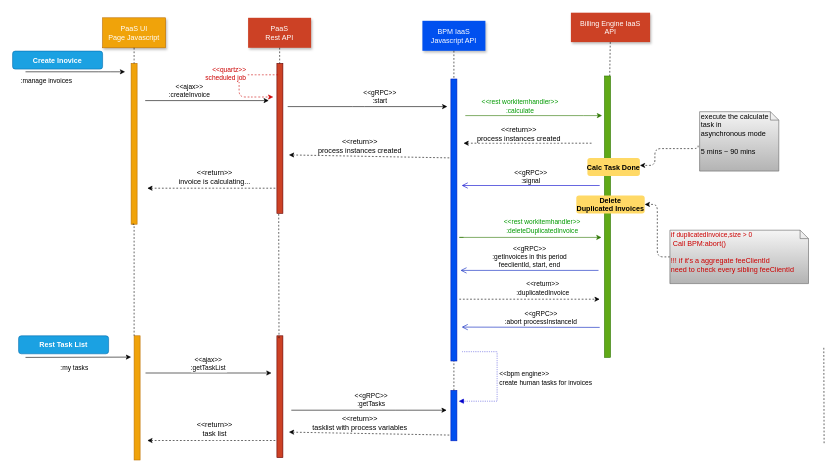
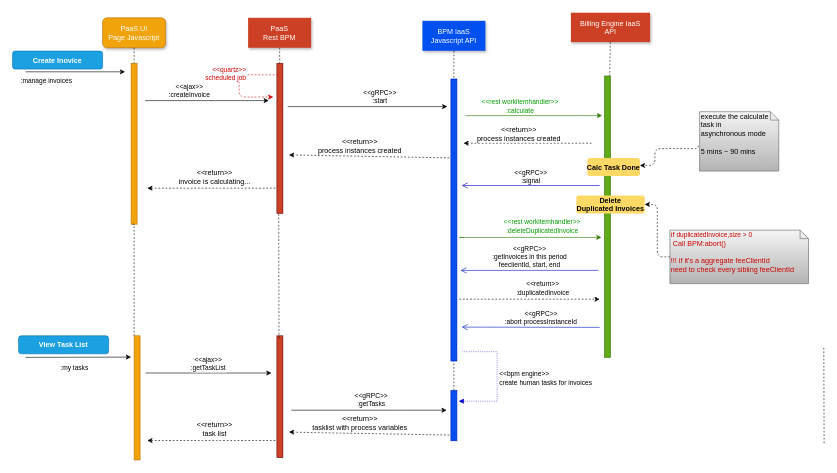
node "PaaS Rest API": label "PaaS Rest API" -> "PaaS Rest BPM"
node "PaaS UI Page Javascript": shape rectangle -> rounded rectangle
node "Rest Task List": label "Rest Task List" -> "View Task List"
